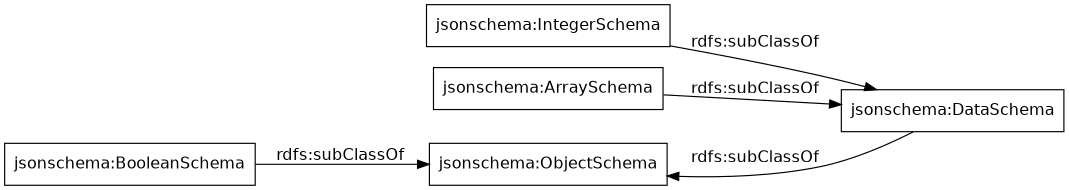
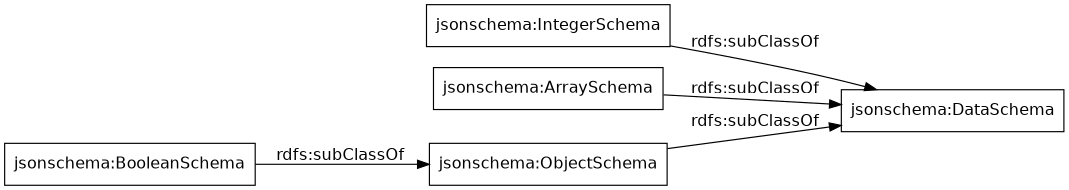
edge "jsonschema:DataSchema" -> "jsonschema:ObjectSchema": reversed
